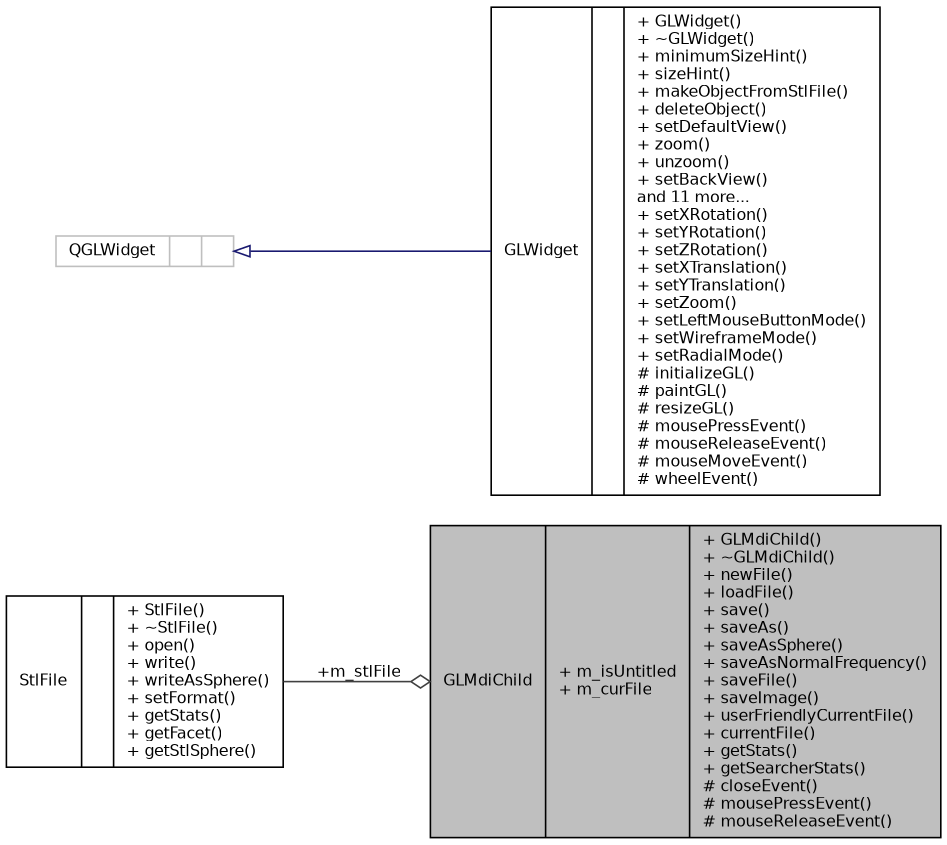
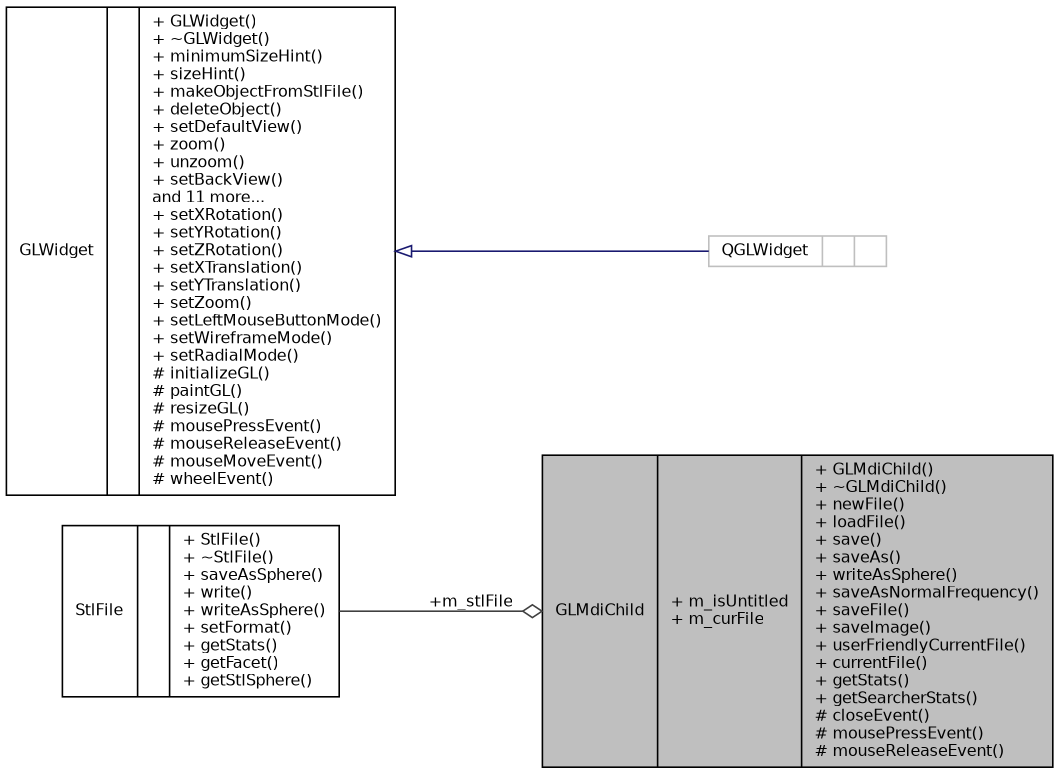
edge "GLWidget" -> "QGLWidget": reversed
node "StlFile": text "+ open()" -> "+ saveAsSphere()"
node "GLMdiChild": text "+ saveAsSphere()" -> "+ writeAsSphere()"
